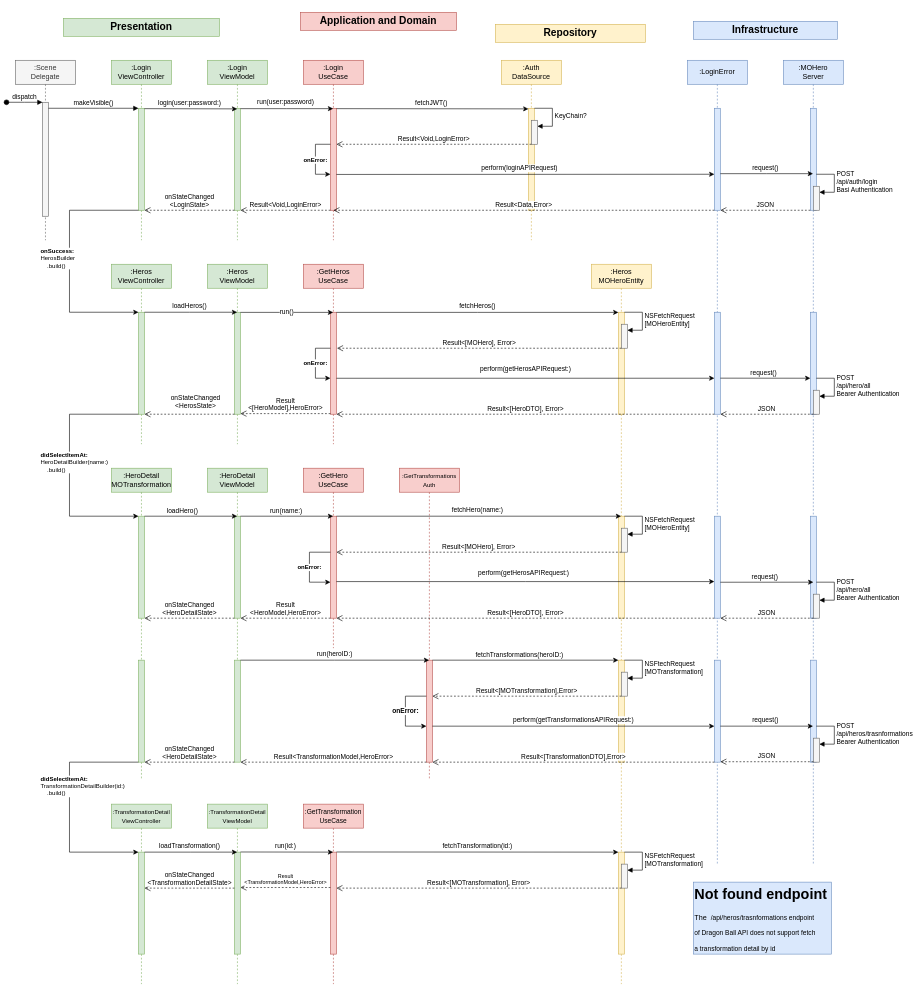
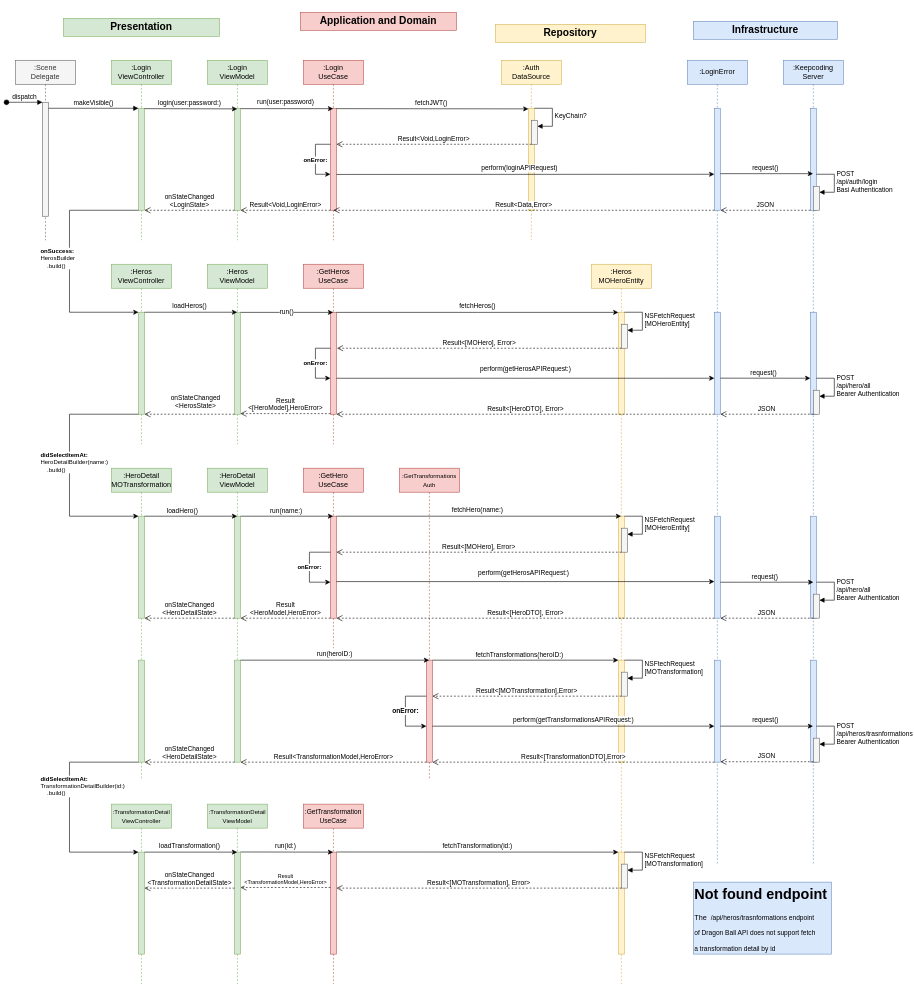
node ":MOHero Server": label ":MOHero Server" -> ":Keepcoding Server"
